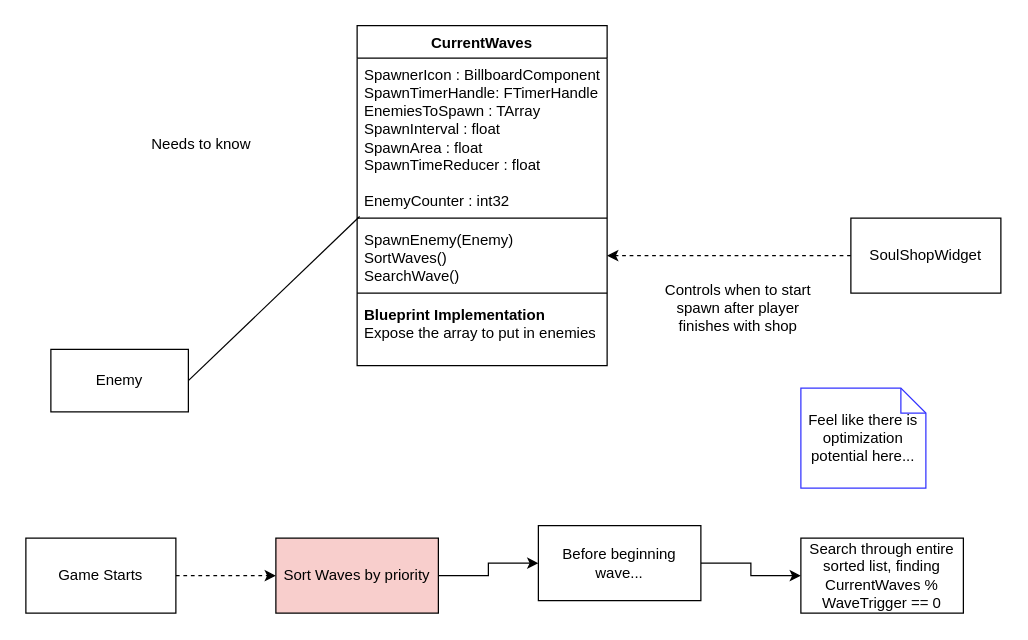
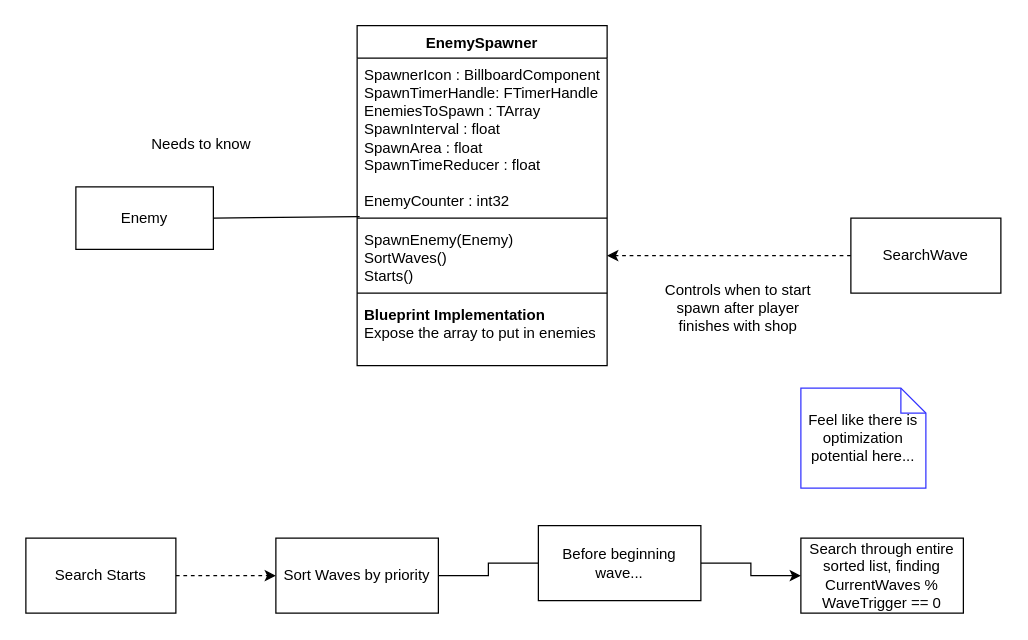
node "CurrentWaves": label "CurrentWaves" -> "EnemySpawner"
node "SoulShopWidget": label "SoulShopWidget" -> "SearchWave"
node "SpawnEnemy(Enemy) SortWaves() SearchWave()": label "SpawnEnemy(Enemy) SortWaves() SearchWave()" -> "SpawnEnemy(Enemy) SortWaves() Starts()"
node "Enemy": moved (119, 381) -> (144, 218)
edge "Sort Waves by priority" -> "Before beginning wave...": arrowhead classic -> none
node "Game Starts": label "Game Starts" -> "Search Starts"
node "Sort Waves by priority": fillcolor #f8cecc -> #ffffff
